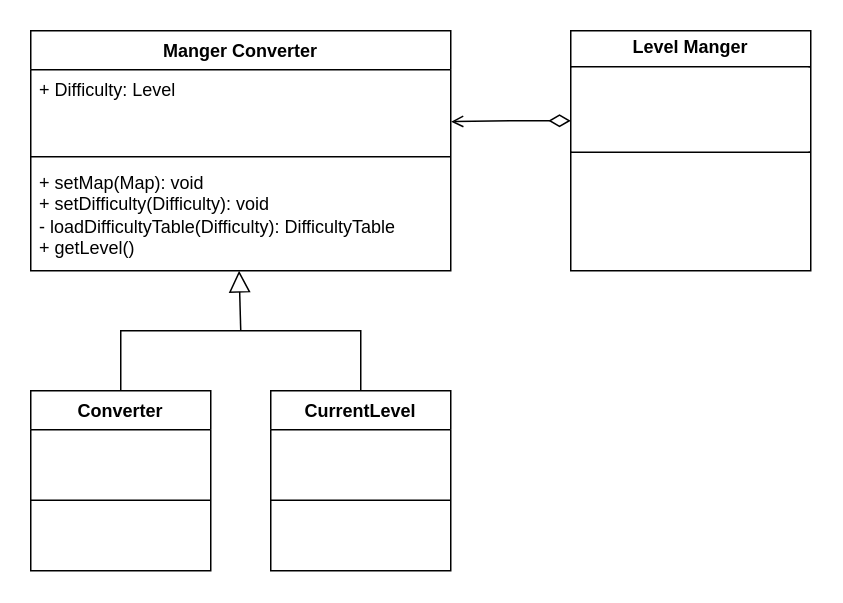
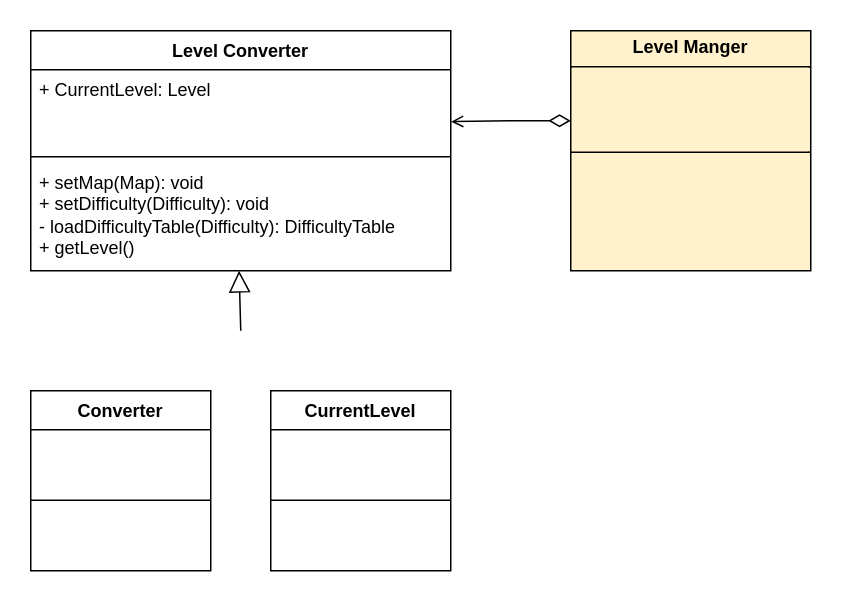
node "Manger Converter": label "Manger Converter" -> "Level Converter"
node "+ Difficulty: Level": label "+ Difficulty: Level" -> "+ CurrentLevel: Level"
node "Level Manger": fillcolor #ffffff -> #fff2cc
edge "Converter" -- "CurrentLevel": removed
